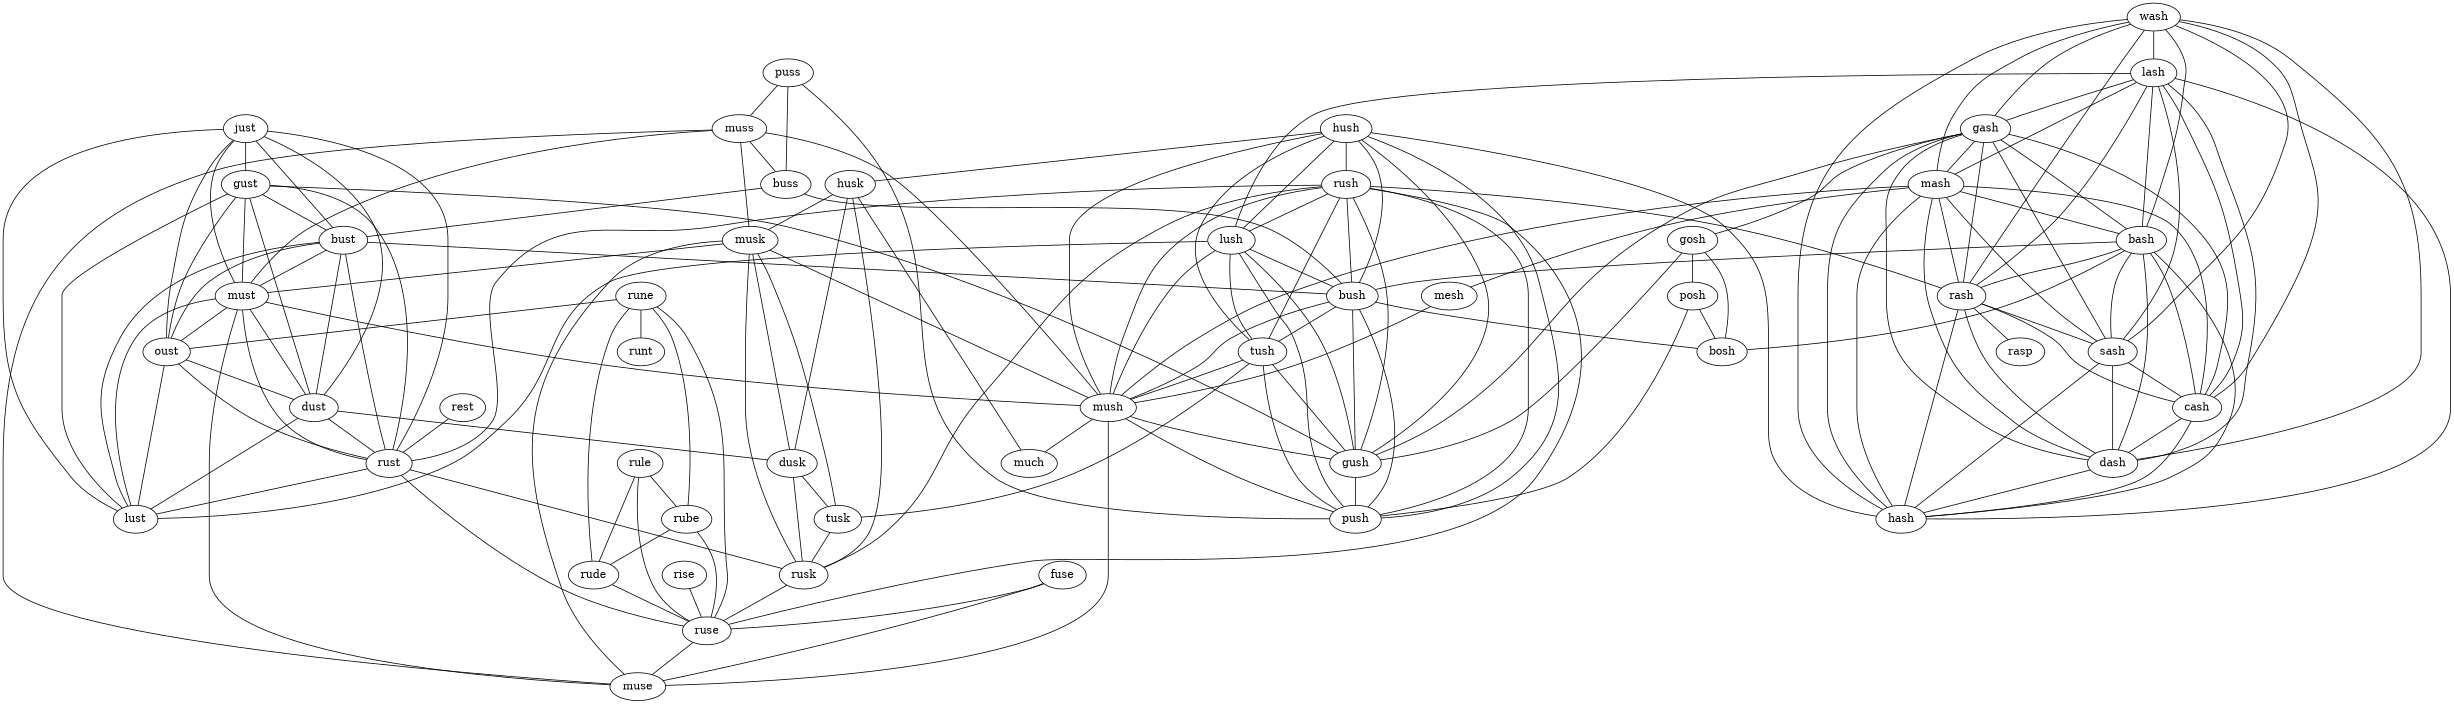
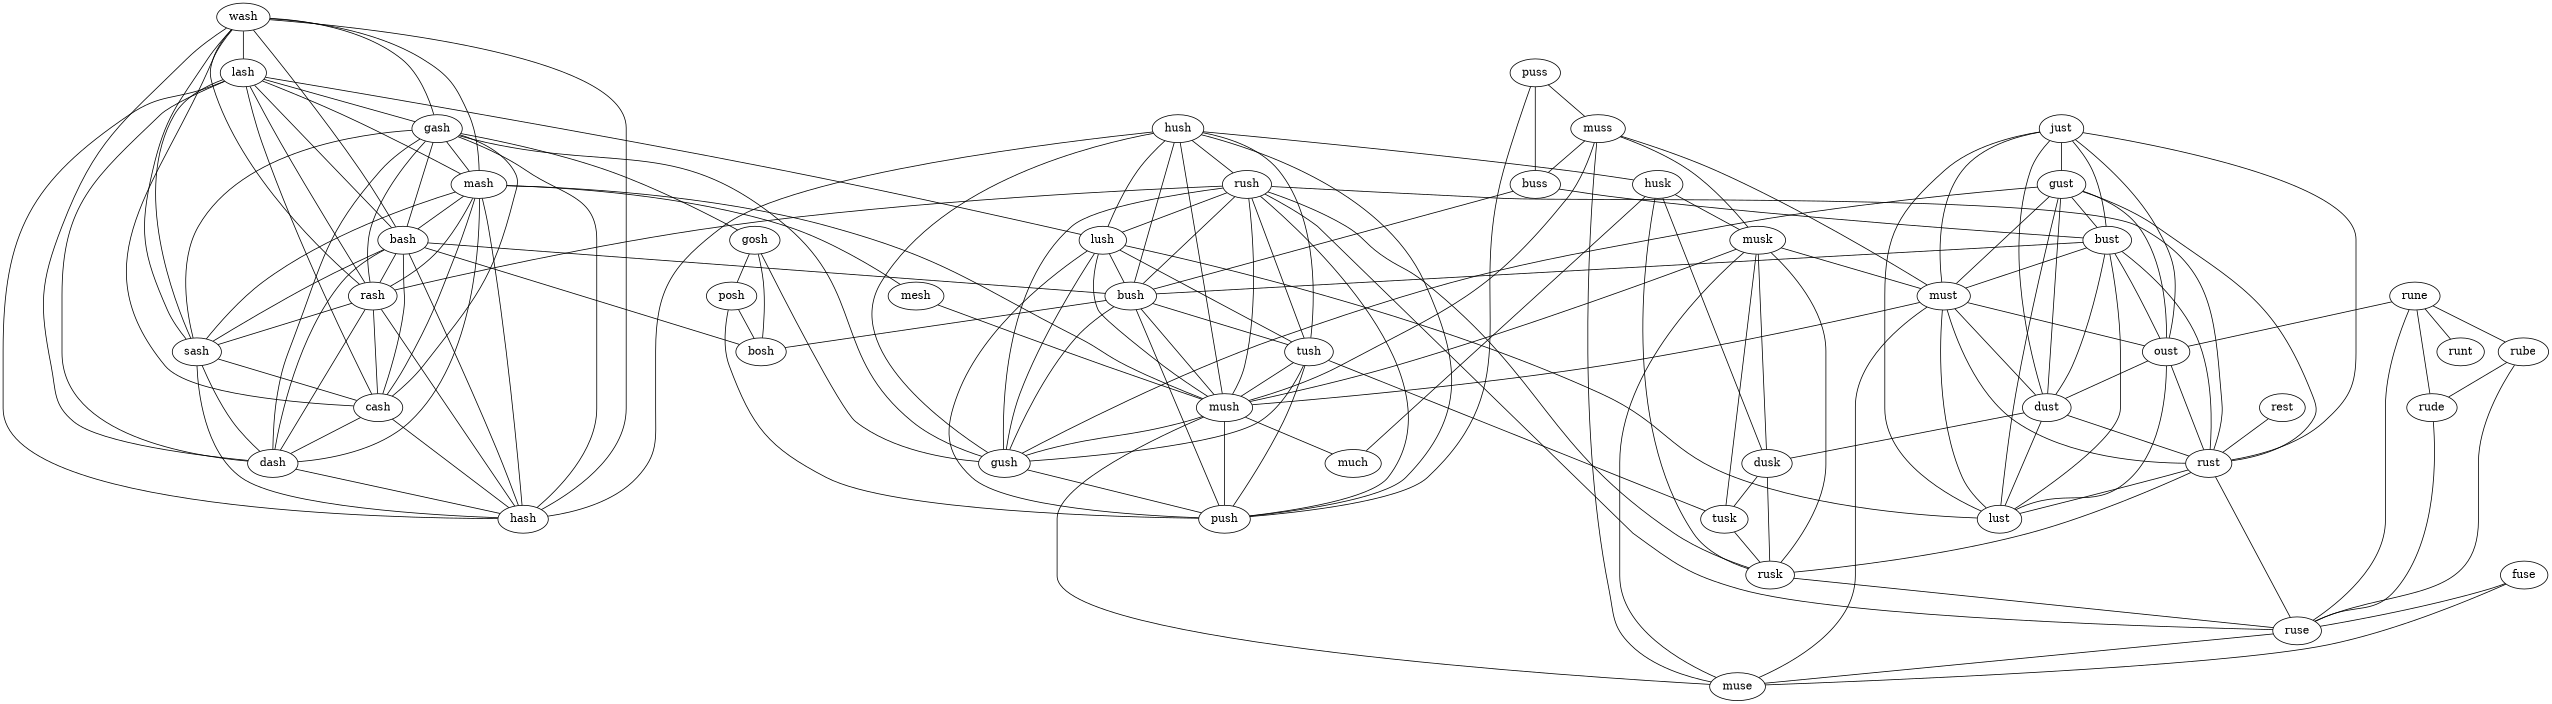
node "rasp": removed
node "rule": removed
node "rise": removed
